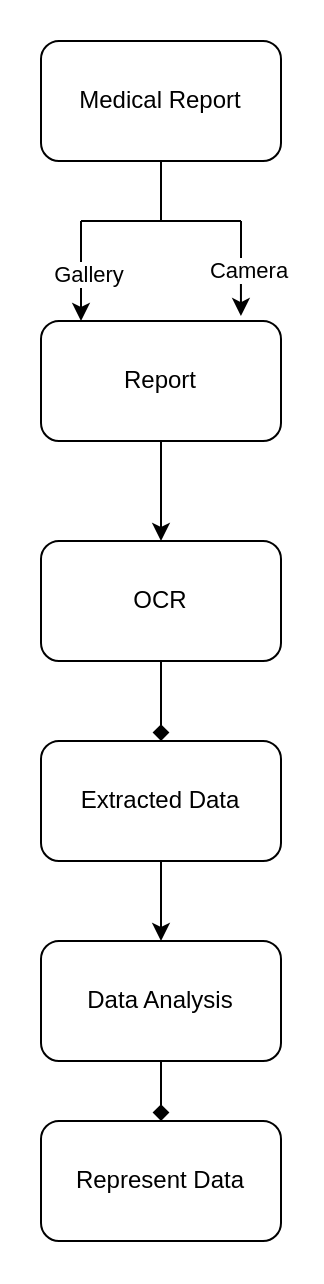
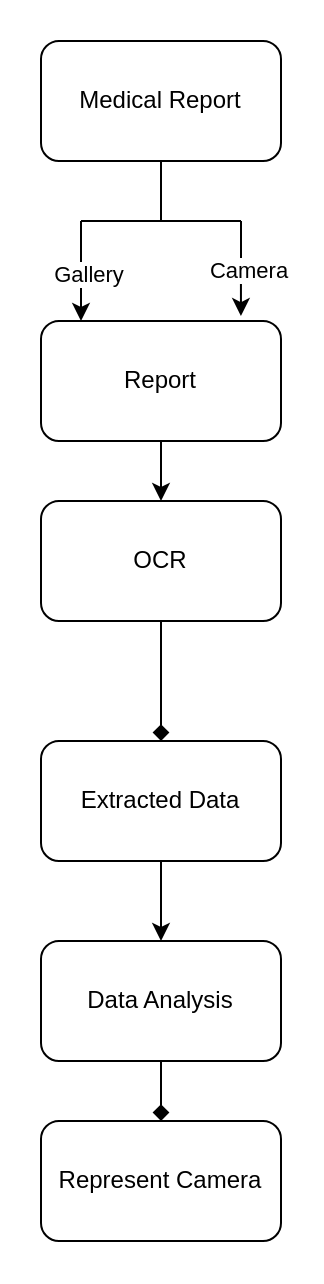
node "OCR": moved (161, 601) -> (161, 561)
node "Represent Data": label "Represent Data" -> "Represent Camera"
